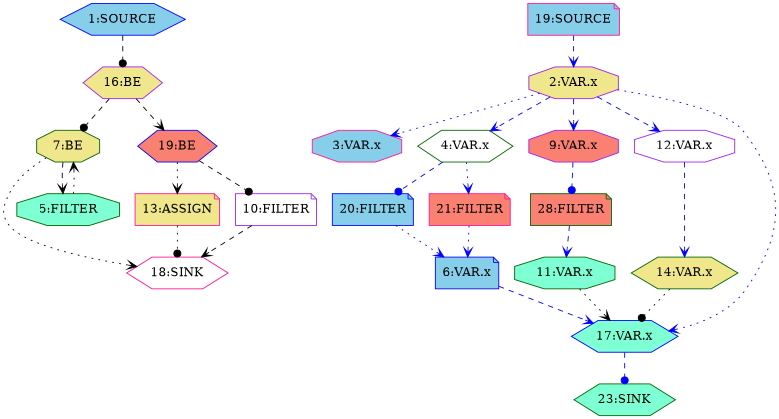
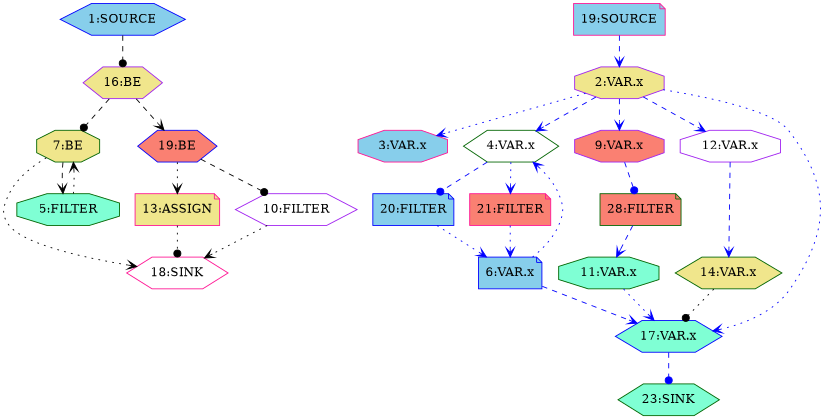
node "10:FILTER": shape note -> hexagon
edge "6:VAR.x" -> "4:VAR.x": added
edge "10:FILTER" -> "18:SINK": style dashed -> dotted
edge "11:VAR.x" -> "17:VAR.x": color black -> blue
